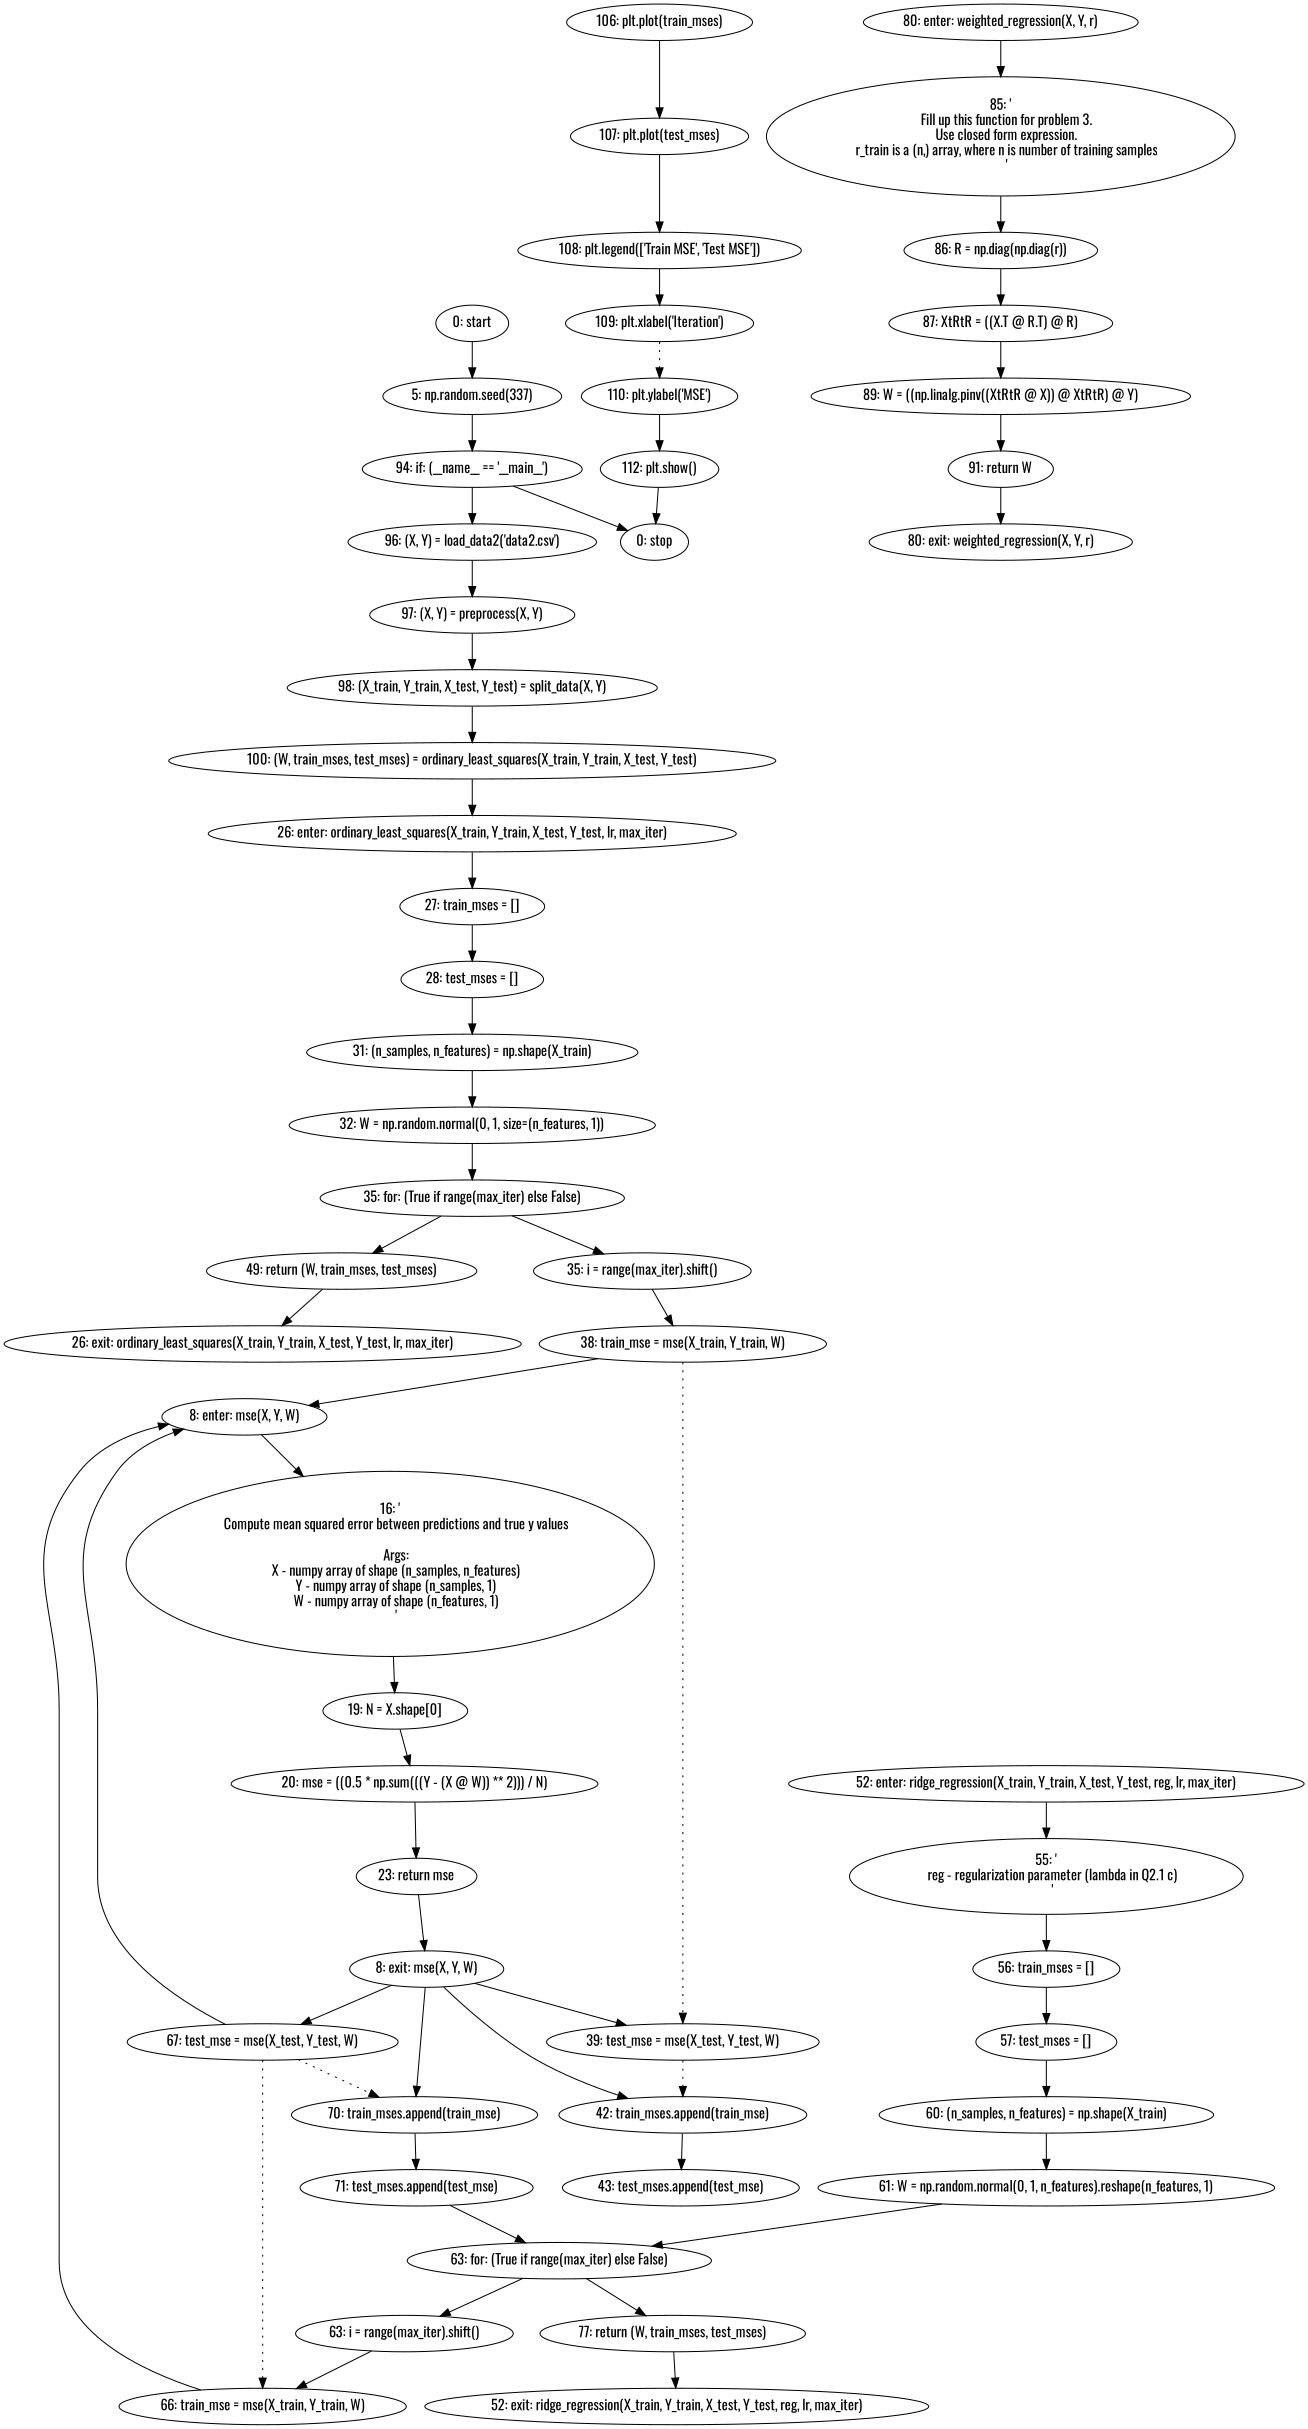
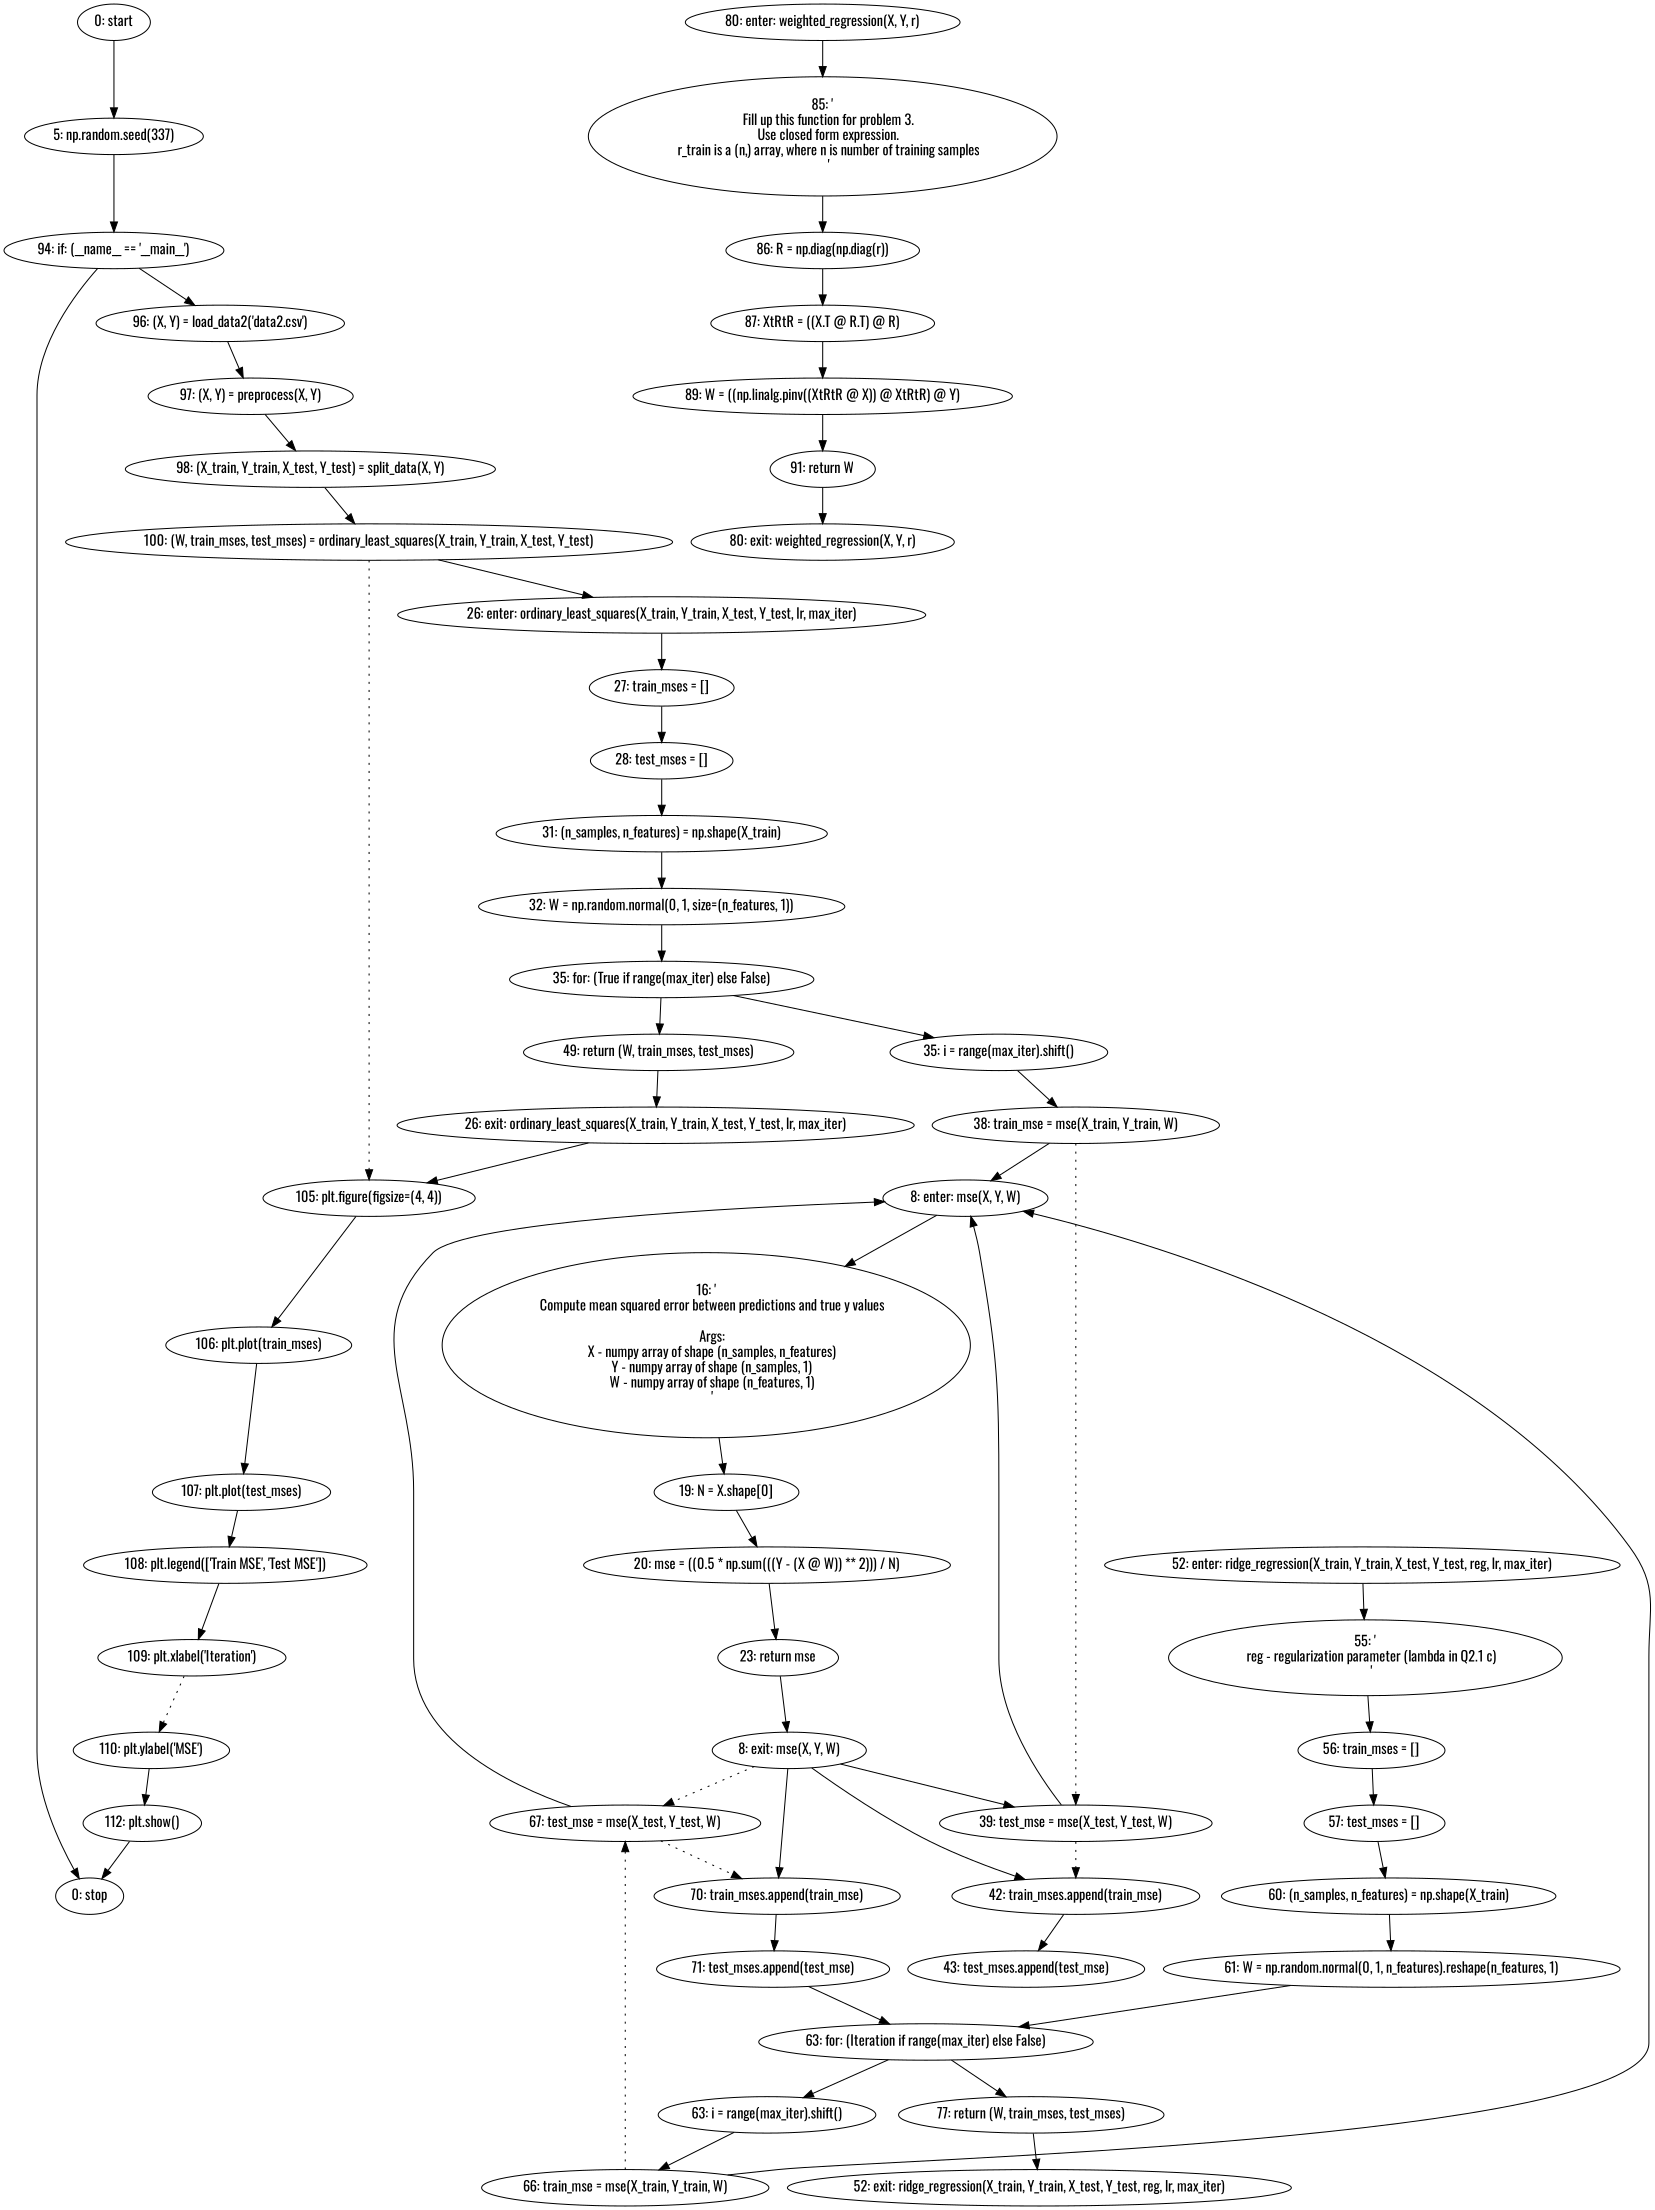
node "105: plt.figure(figsize=(4, 4))": added
edge "39: test_mse = mse(X_test, Y_test, W)" -> "8: enter: mse(X, Y, W)": added
edge "8: exit: mse(X, Y, W)" -> "67: test_mse = mse(X_test, Y_test, W)": style solid -> dotted
edge "67: test_mse = mse(X_test, Y_test, W)" -> "66: train_mse = mse(X_train, Y_train, W)": reversed
node "63: for: (True if range(max_iter) else False)": label "63: for: (True if range(max_iter) else False)" -> "63: for: (Iteration if range(max_iter) else False)"
